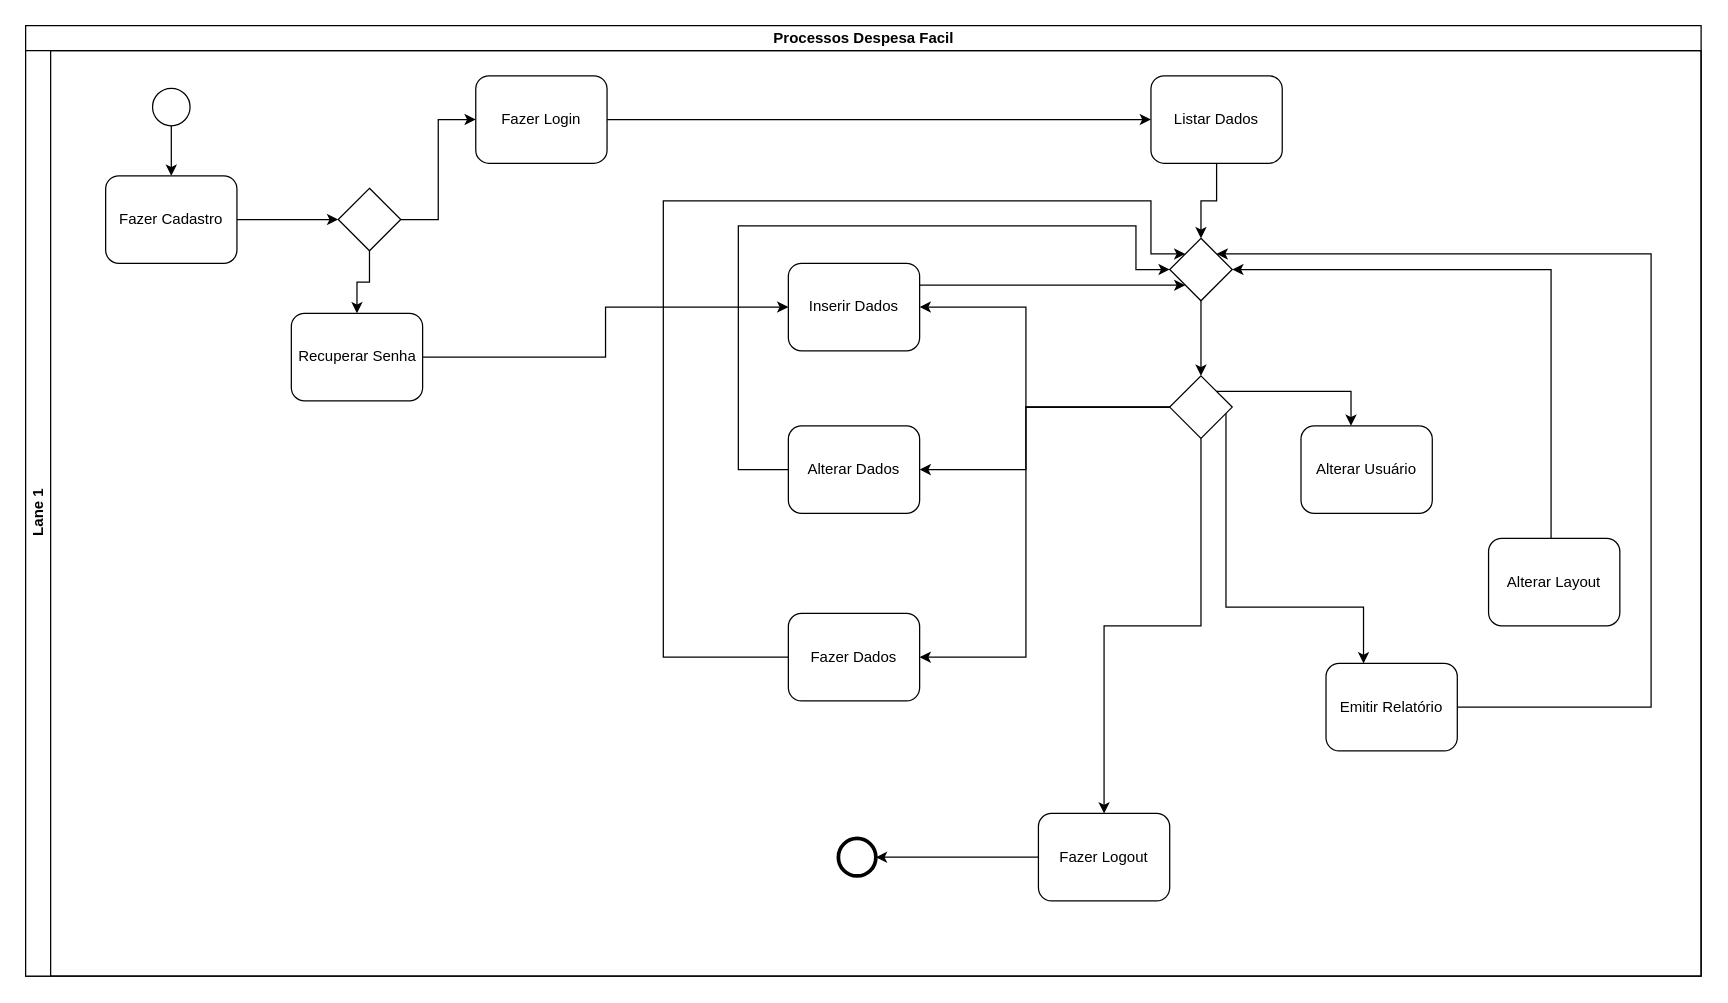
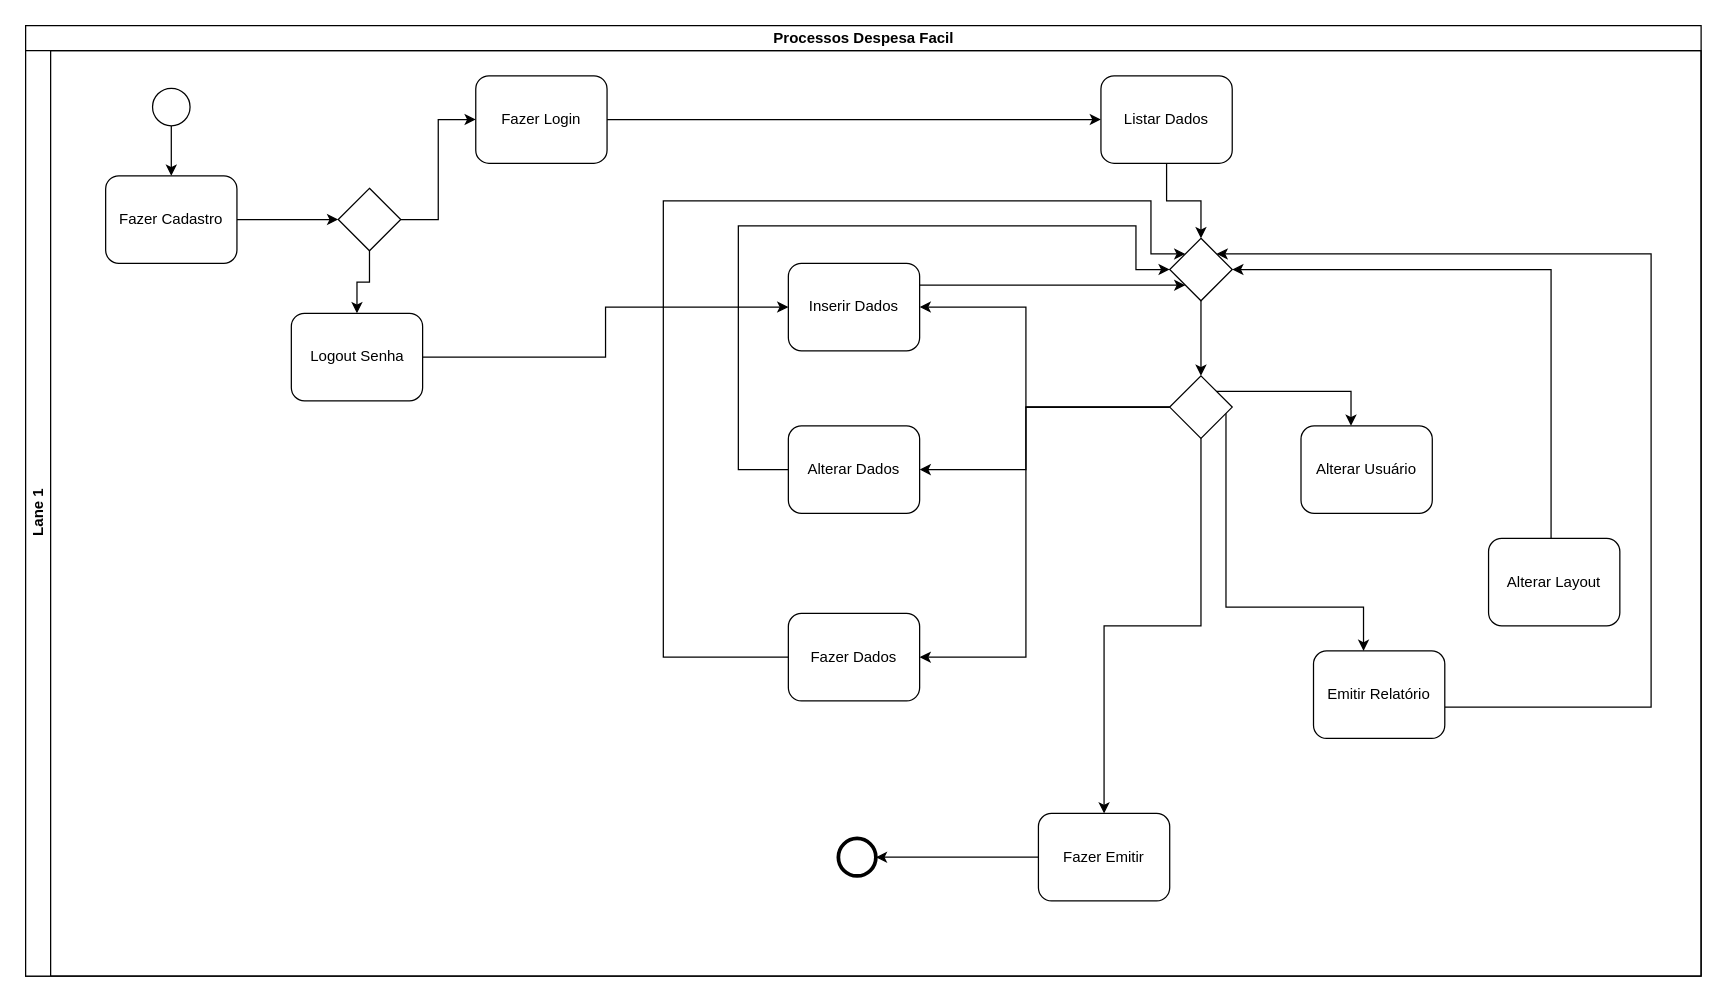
node "Listar Dados": moved (1216, 119) -> (1166, 119)
node "Recuperar Senha": label "Recuperar Senha" -> "Logout Senha"
node "Emitir Relatório": moved (1391, 707) -> (1379, 694)
node "Fazer Logout": label "Fazer Logout" -> "Fazer Emitir"
